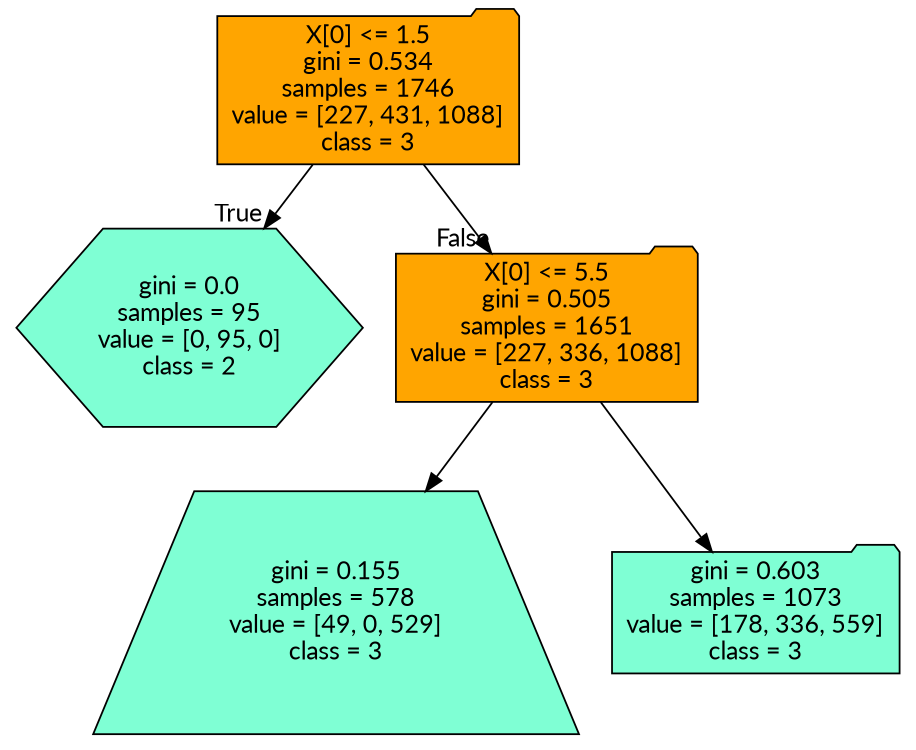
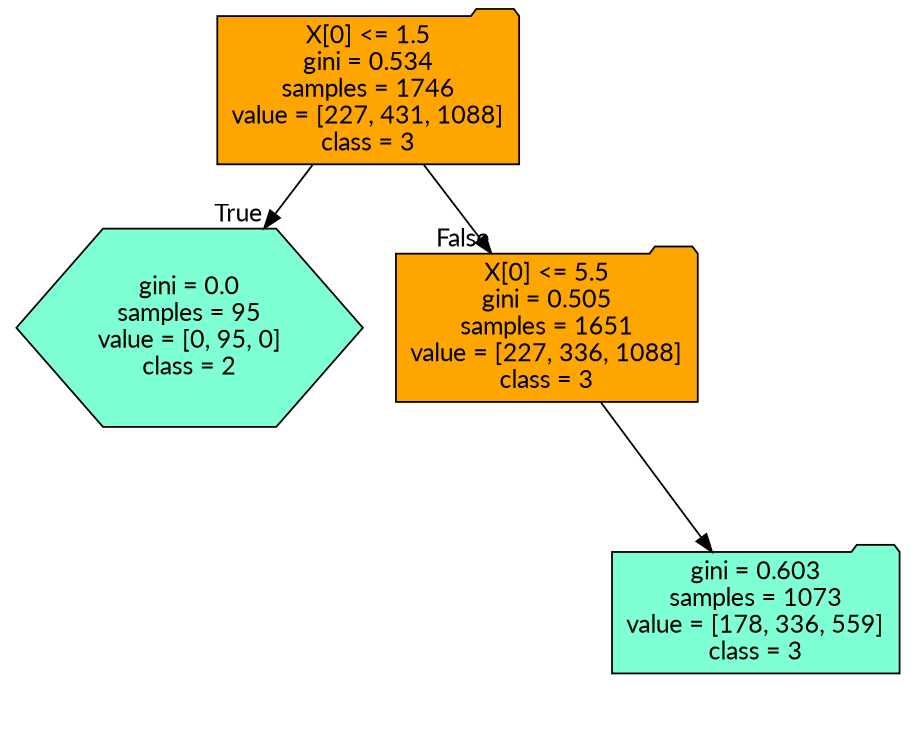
node "gini = 0.155 samples = 578 value = [49, 0, 529] class = 3": removed
